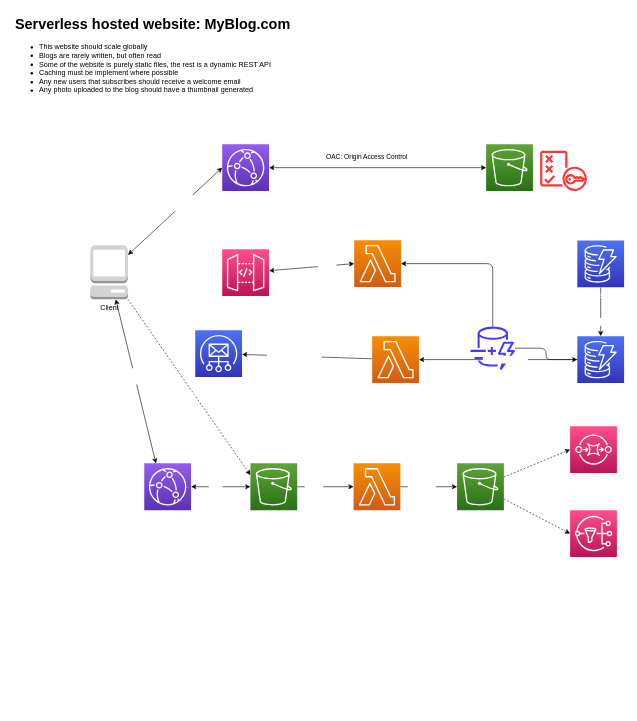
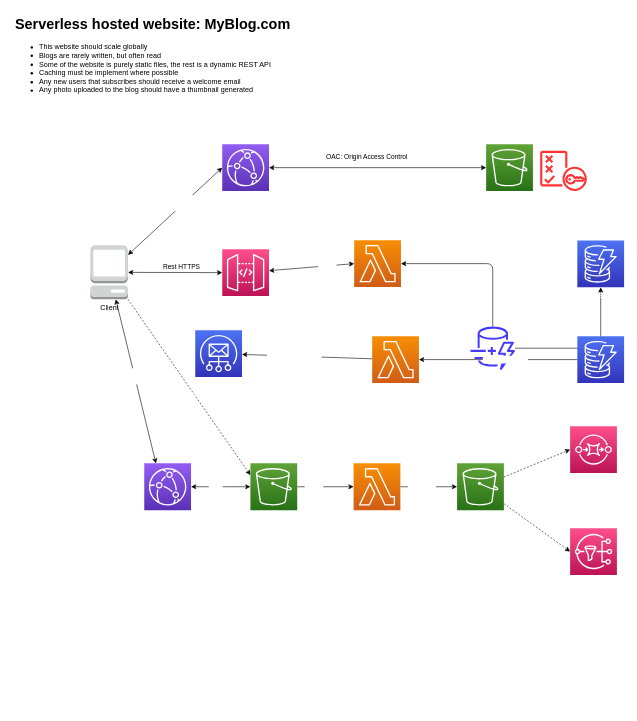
edge "Client" -- "API Gateway": added, label "Rest HTTPS"
edge "MyBlog" -> "DynamoDB Stream": removed, label "Stream changes"
edge "DAX Caching Layer" -> "DynamoDB Stream": now "DAX Caching Layer" -> "MyBlog"
node "SNS": moved (594, 534) -> (594, 552)
